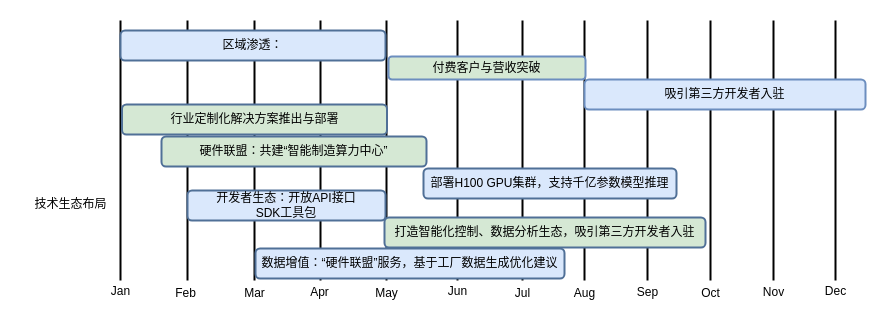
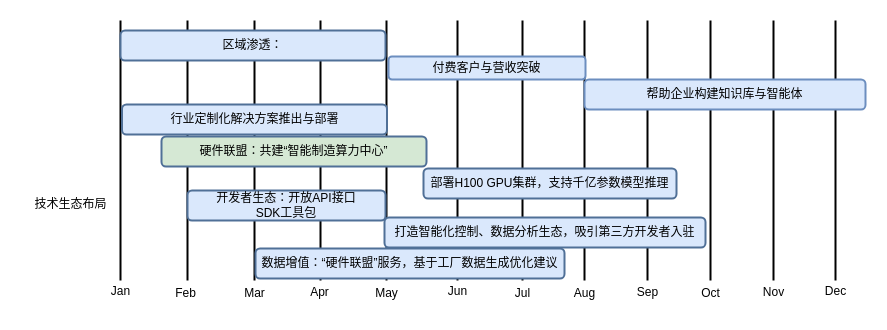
node "付费客户与营收突破": fillcolor #d5e8d4 -> #dae8fc
node "吸引第三方开发者入驻": label "吸引第三方开发者入驻" -> "帮助企业构建知识库与智能体"
node "行业定制化解决方案推出与部署": fillcolor #d5e8d4 -> #dae8fc
node "打造智能化控制、数据分析生态，吸引第三方开发者入驻": fillcolor #d5e8d4 -> #dae8fc
